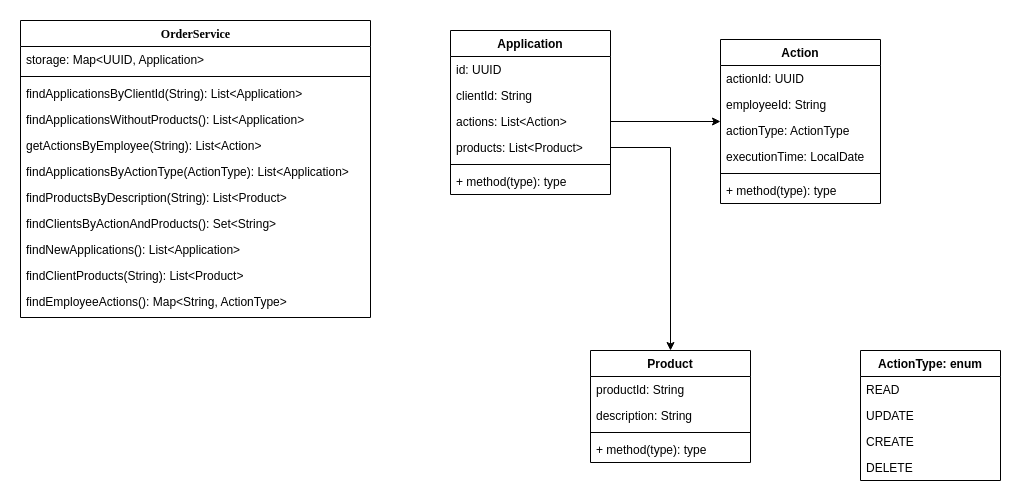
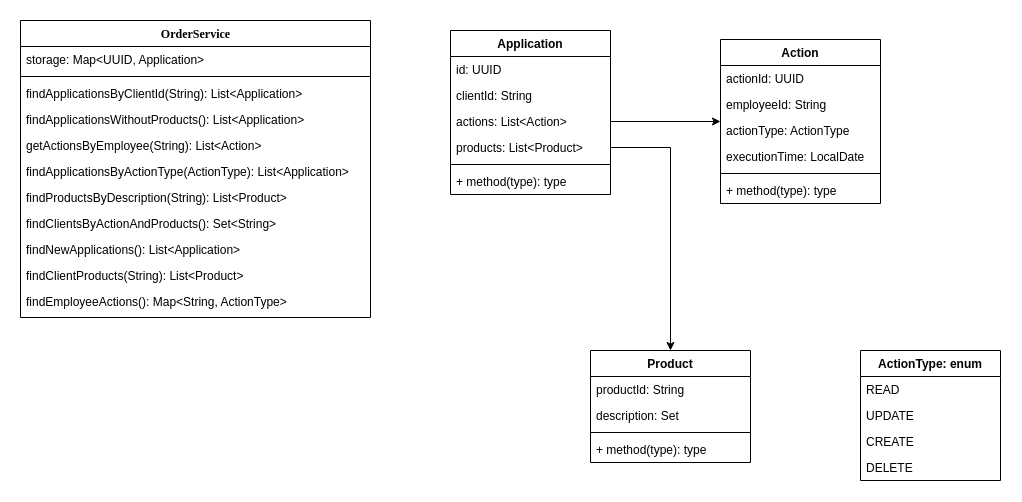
node "description: String": label "description: String" -> "description: Set"
